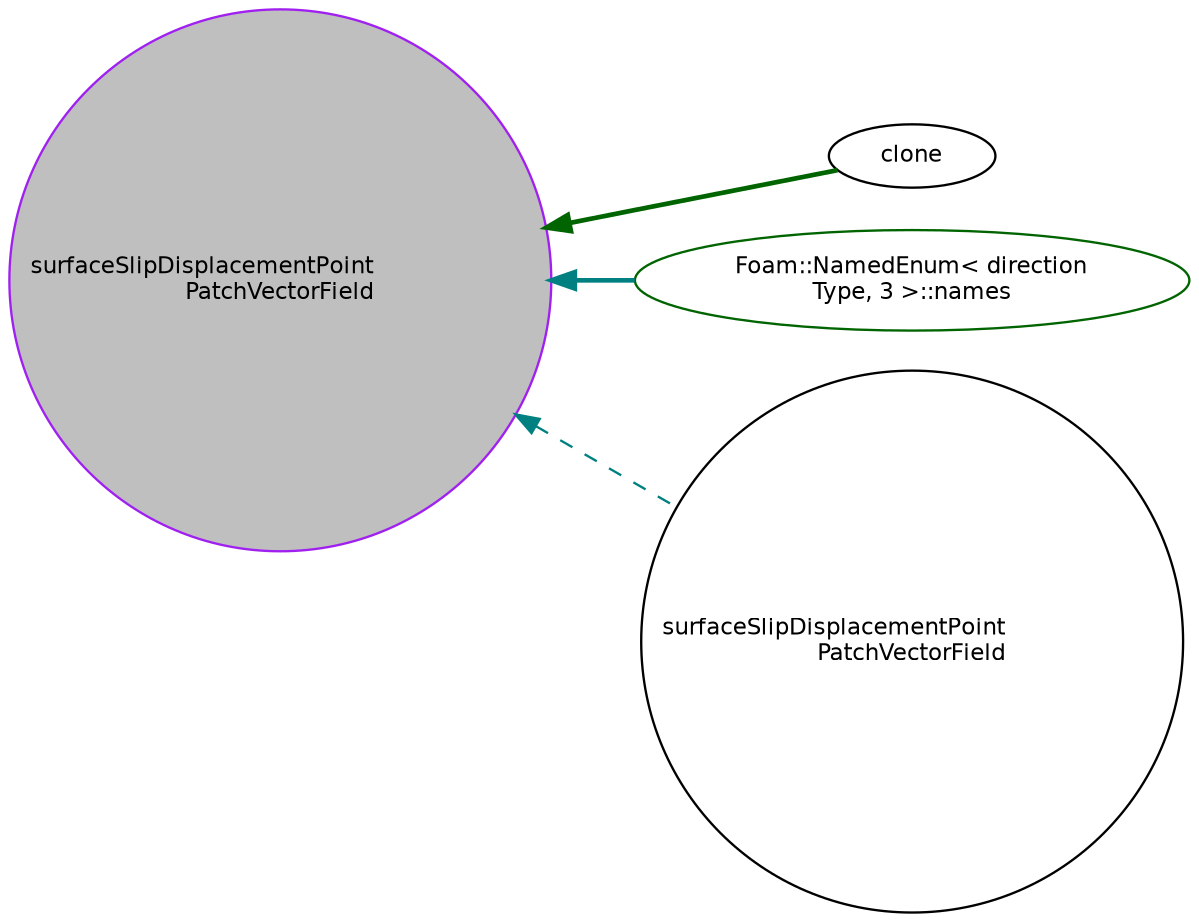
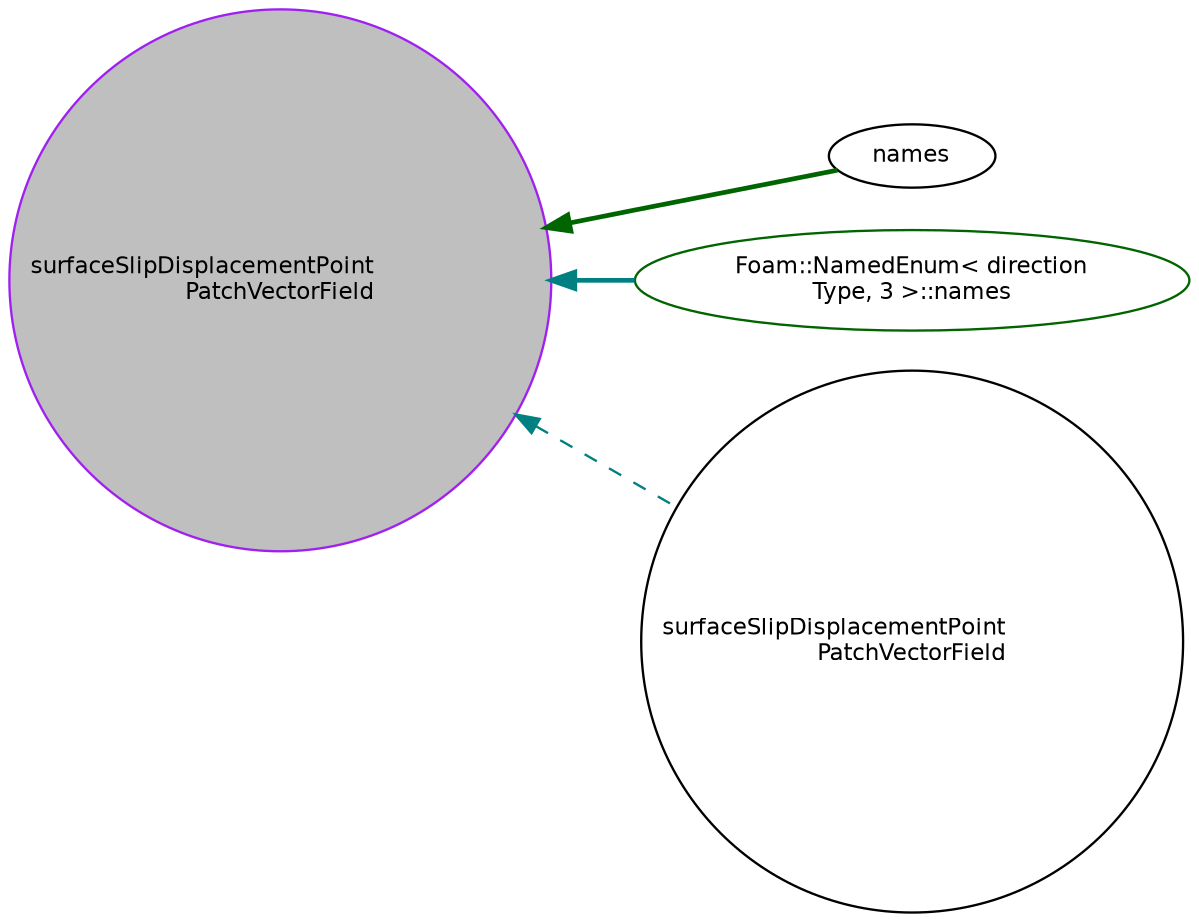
node "clone": label "clone" -> "names"
